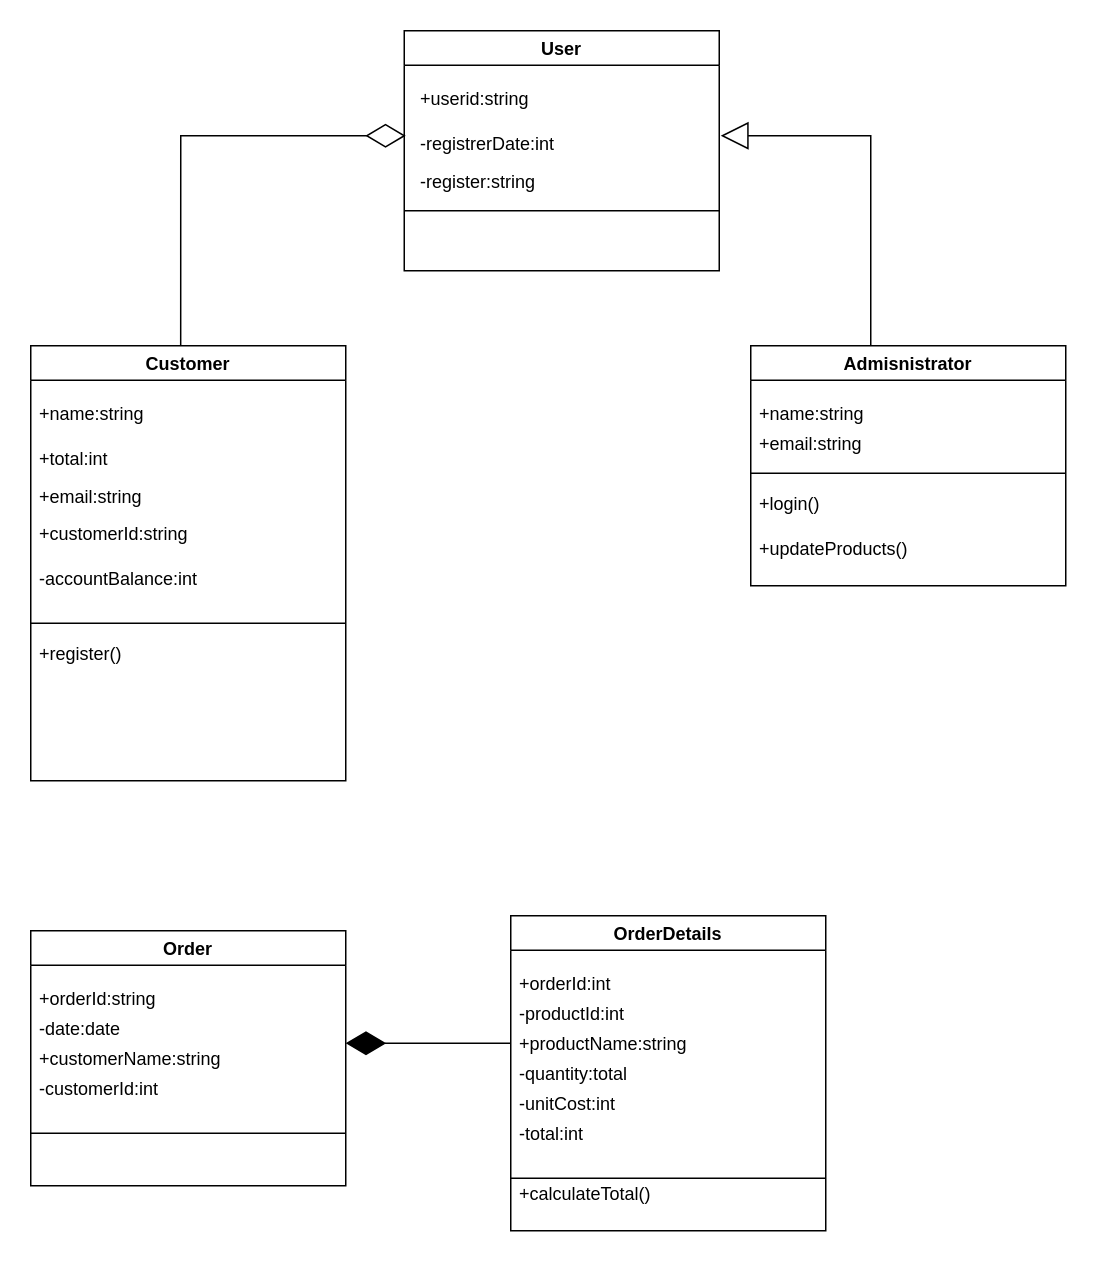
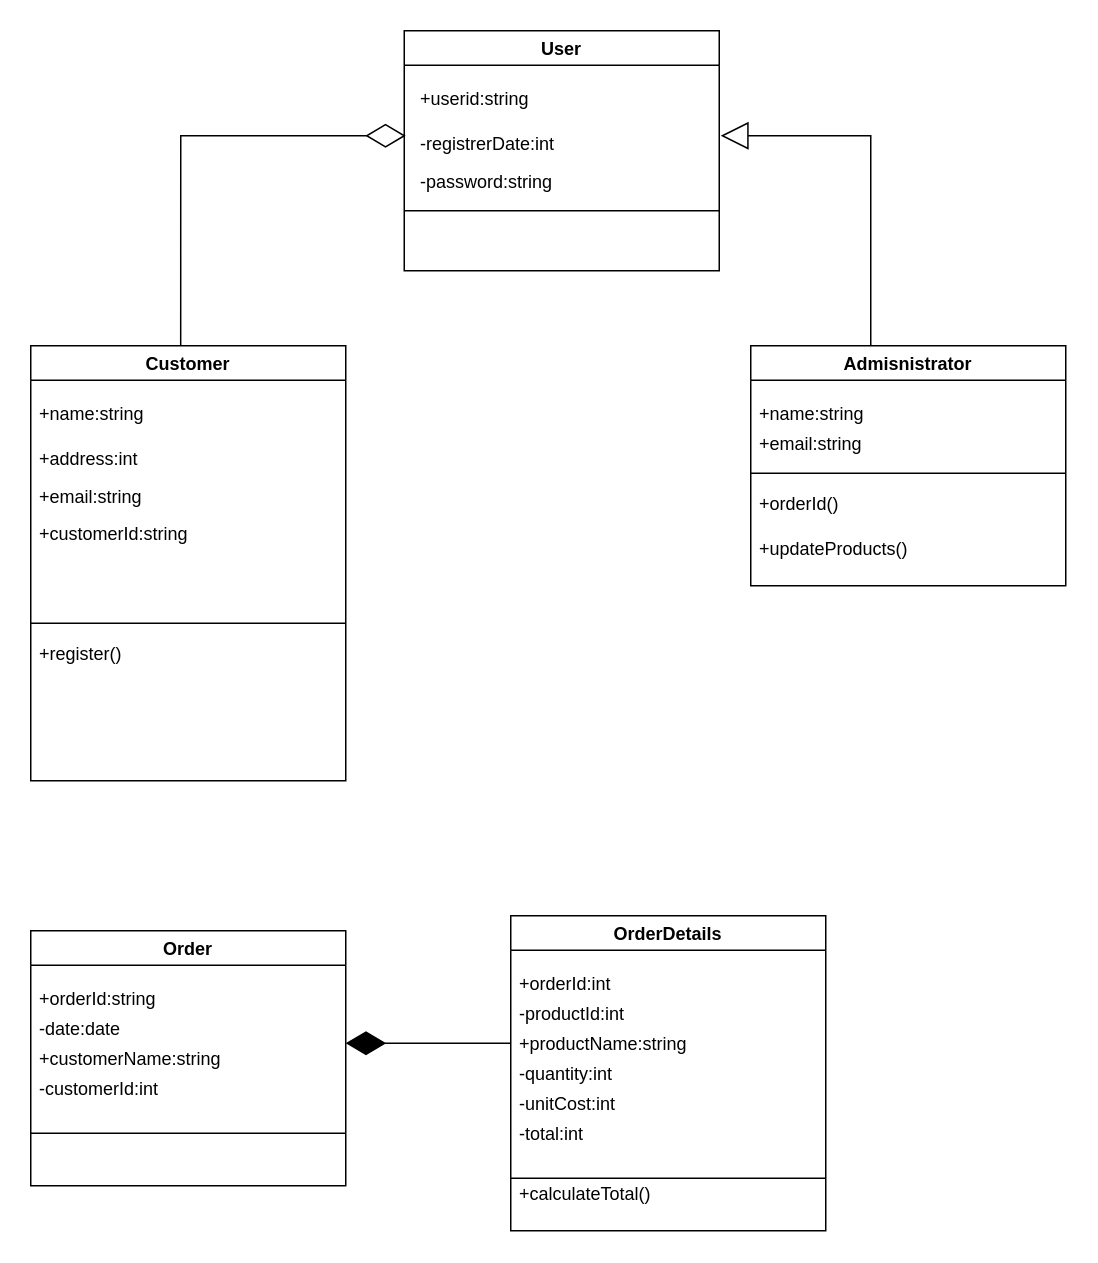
node "-register:string": label "-register:string" -> "-password:string"
node "+total:int": label "+total:int" -> "+address:int"
node "+login()": label "+login()" -> "+orderId()"
node "-accountBalance:int": removed
node "-quantity:total": label "-quantity:total" -> "-quantity:int"
